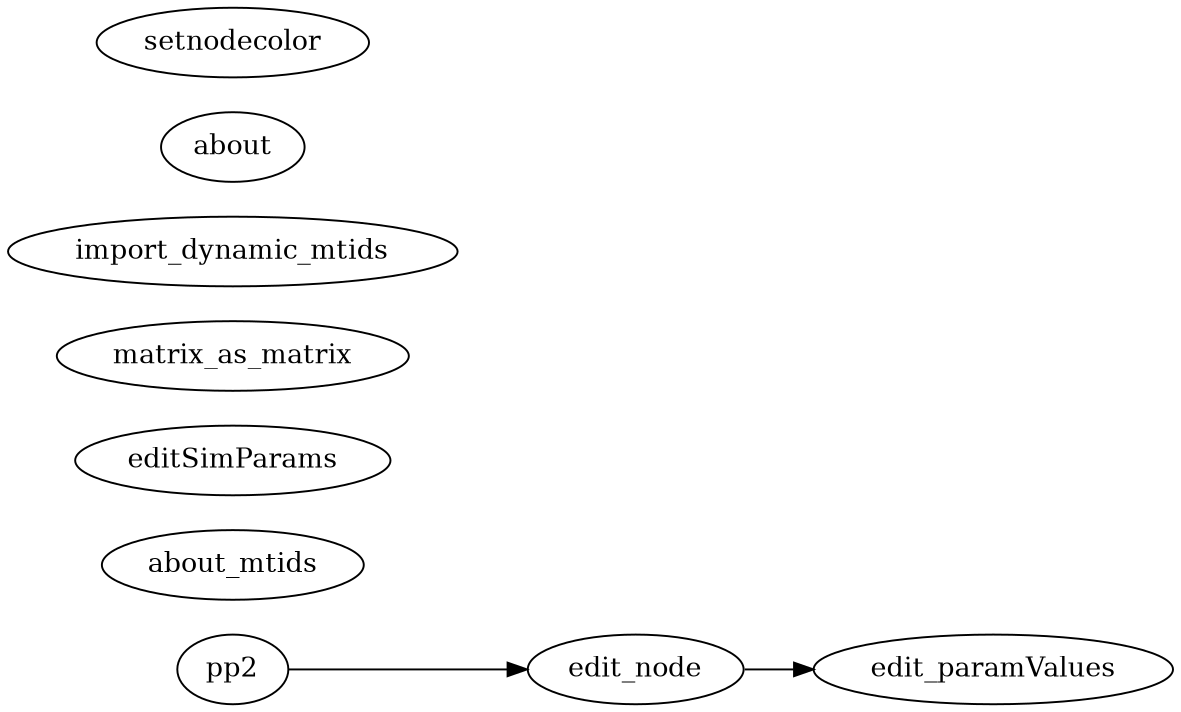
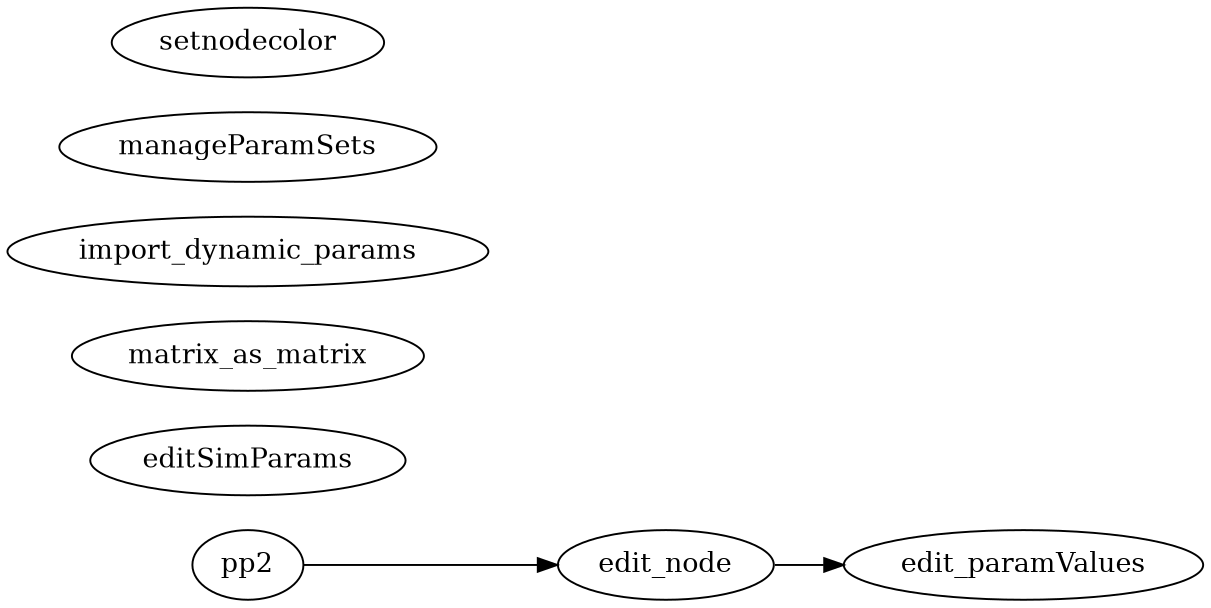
node "about": label "about" -> "manageParamSets"
node "import_dynamic_mtids": label "import_dynamic_mtids" -> "import_dynamic_params"
node "about_mtids": removed
